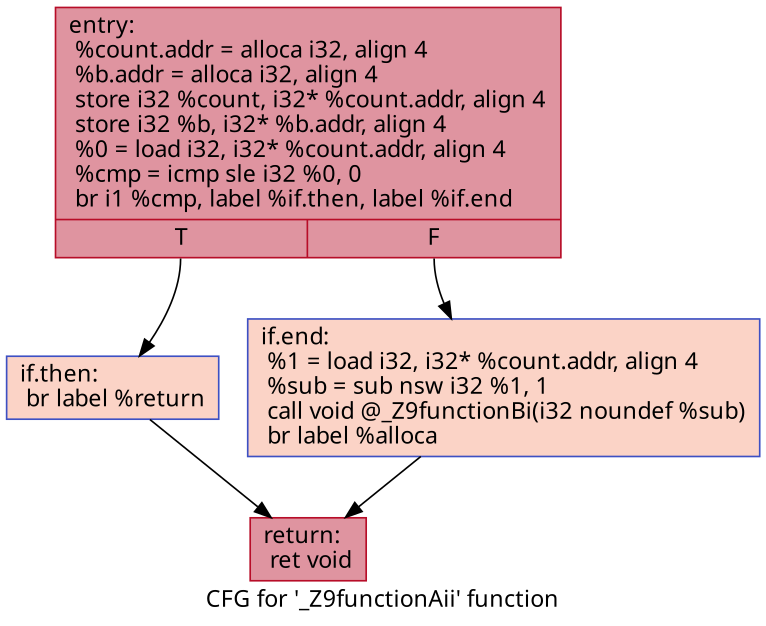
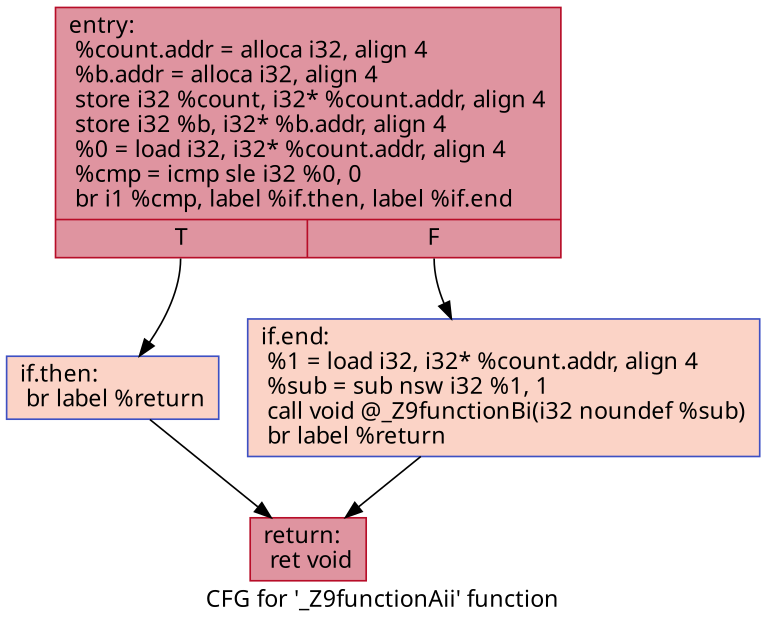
node "if.end:": text "br label %alloca" -> "br label %return"
